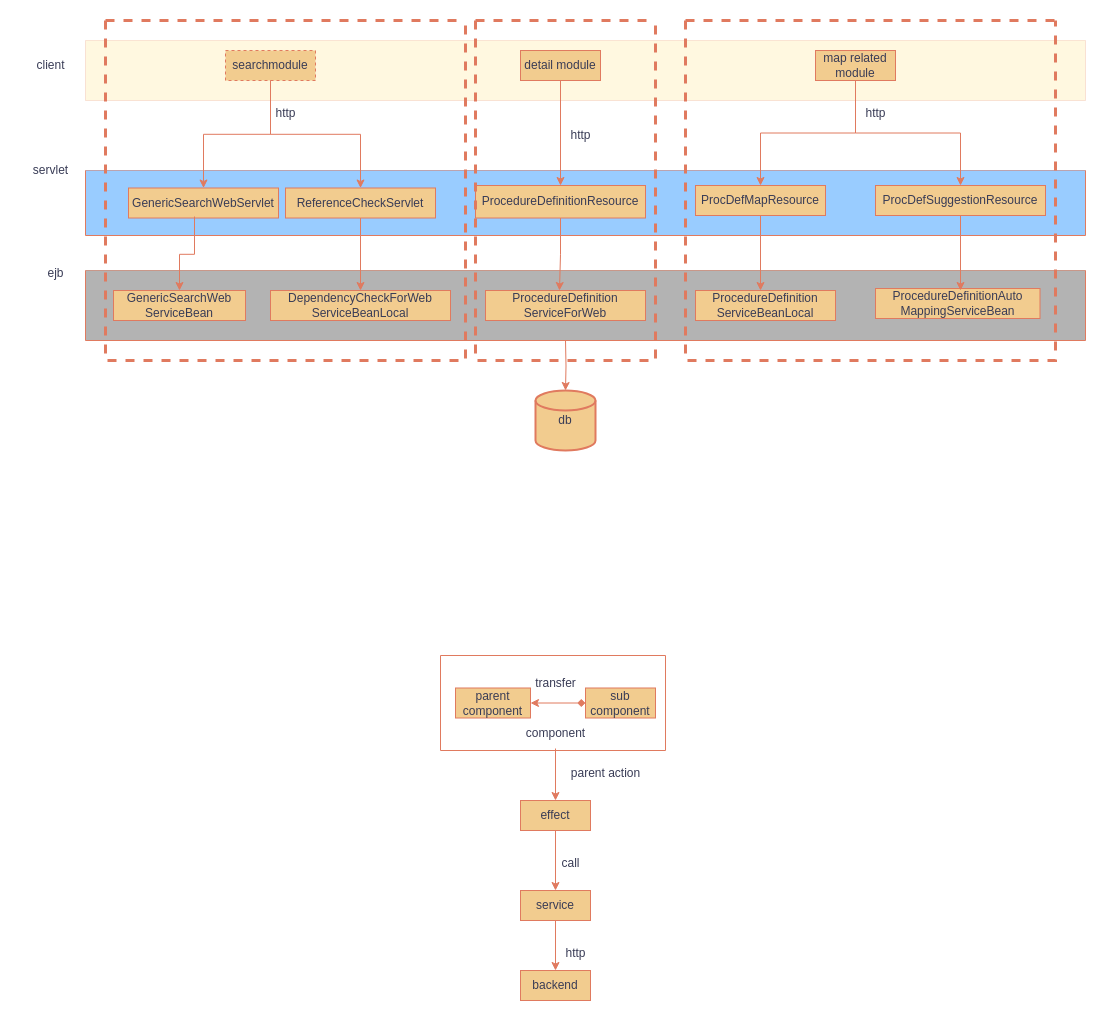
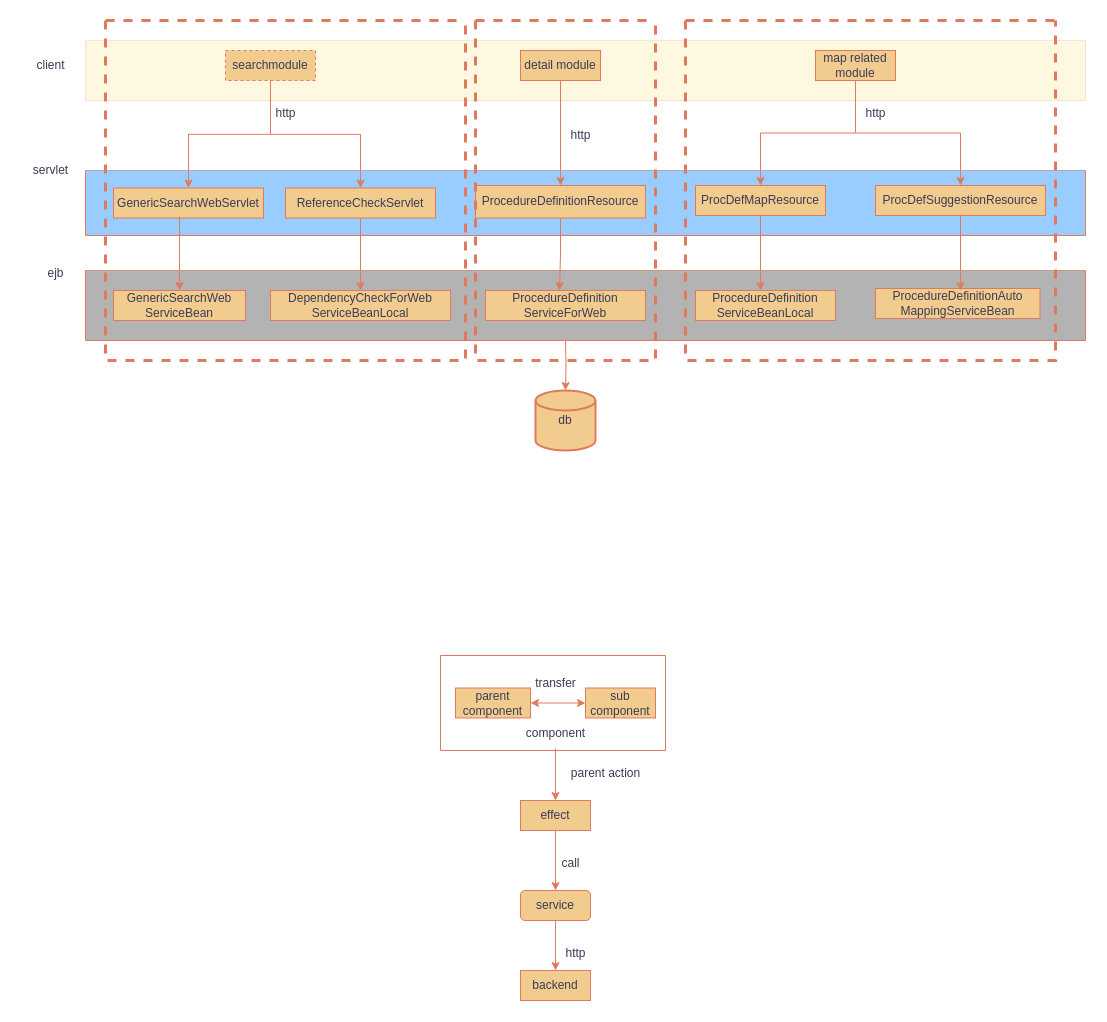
node "GenericSearchWebServlet": moved (204, 203) -> (189, 203)
edge "parent component" -- "sub component": arrowhead diamond -> classic
node "service": shape rectangle -> rounded rectangle
